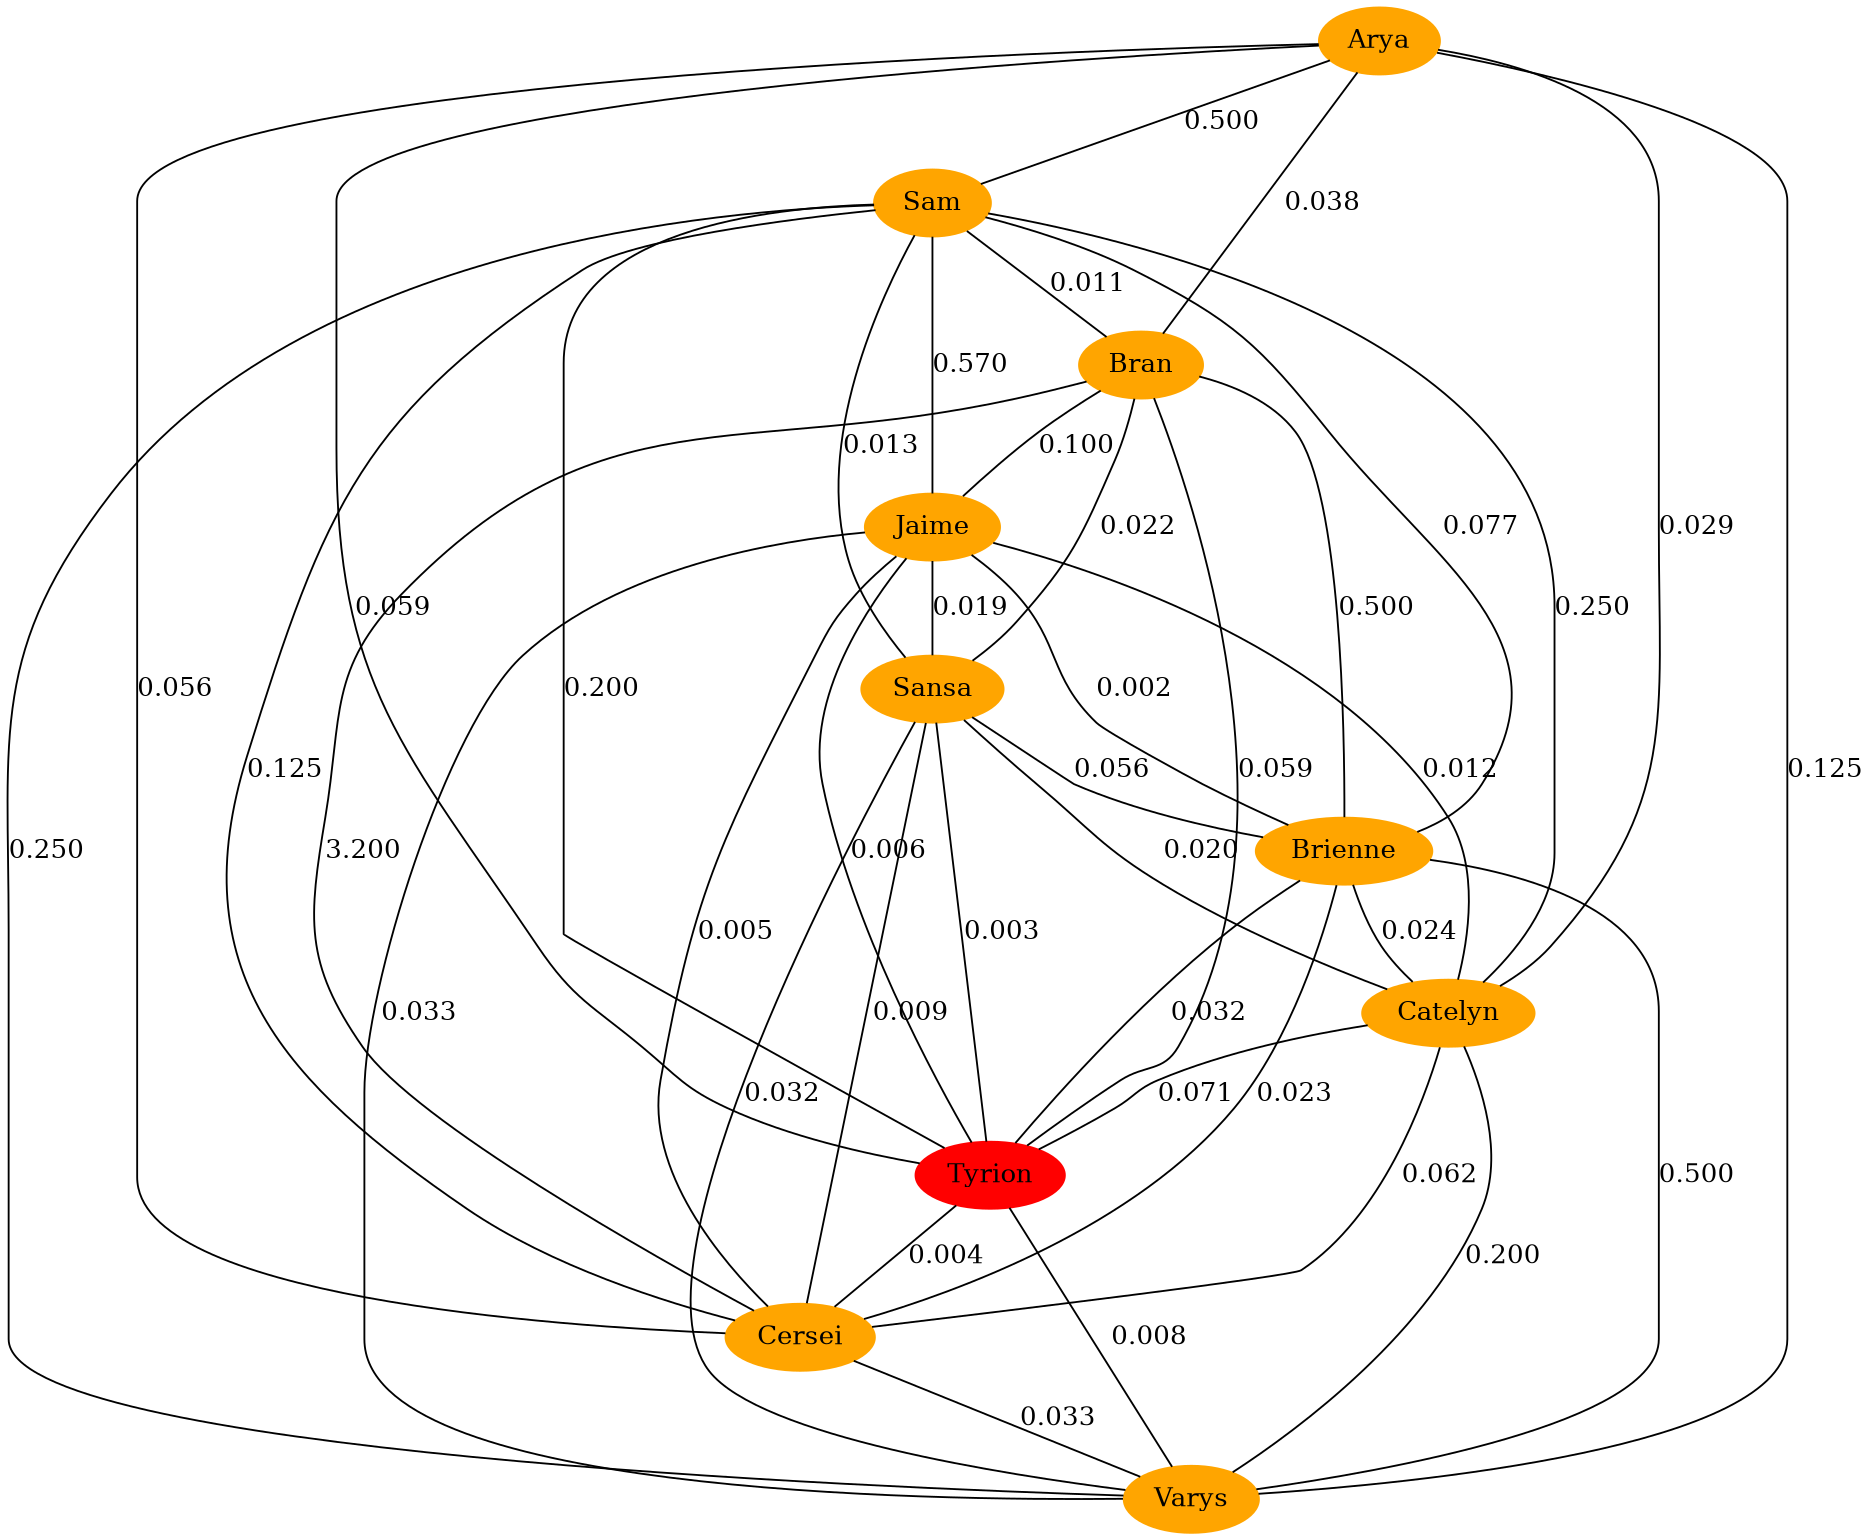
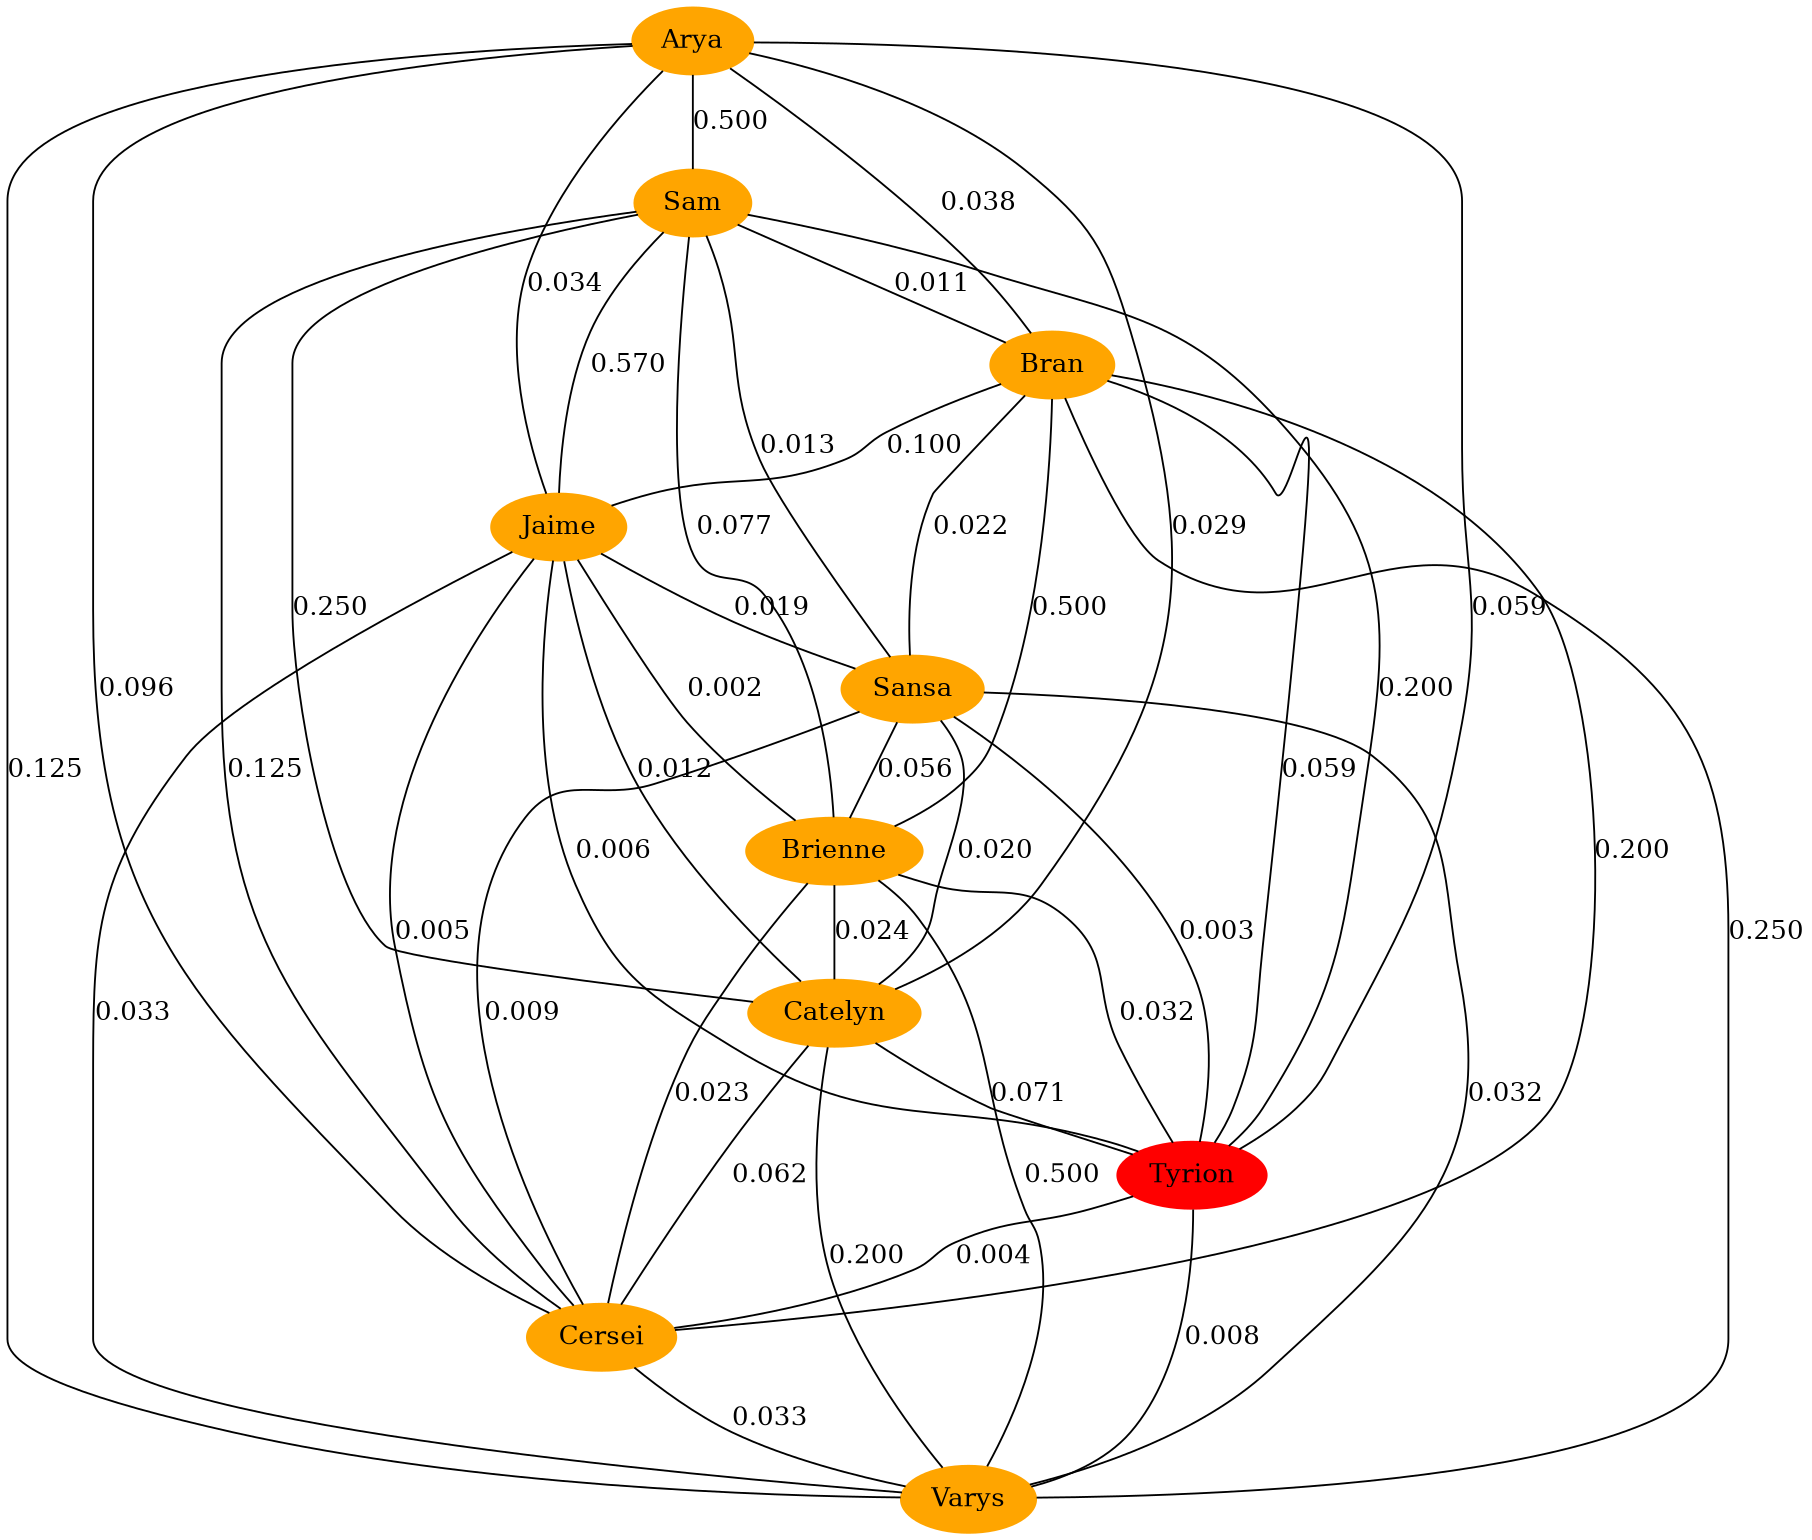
edge "Arya" -- "Jaime": added, label "0.034"
edge "Arya" -- "Cersei": label "0.056" -> "0.096"
edge "Bran" -- "Cersei": label "3.200" -> "0.200"
edge "Sam" -- "Varys": now "Bran" -- "Varys"
